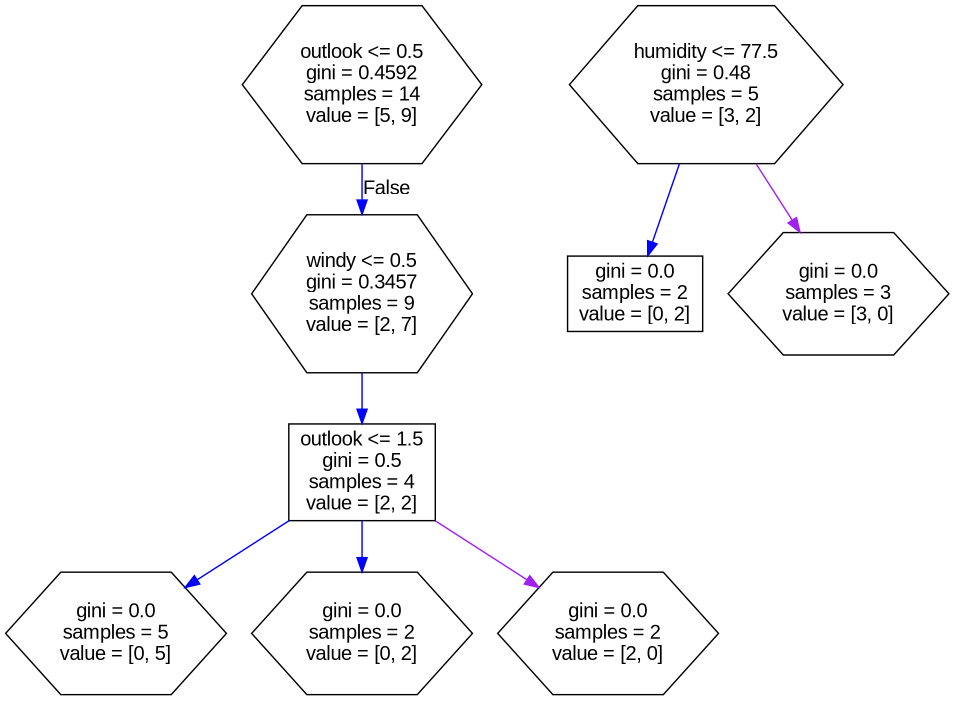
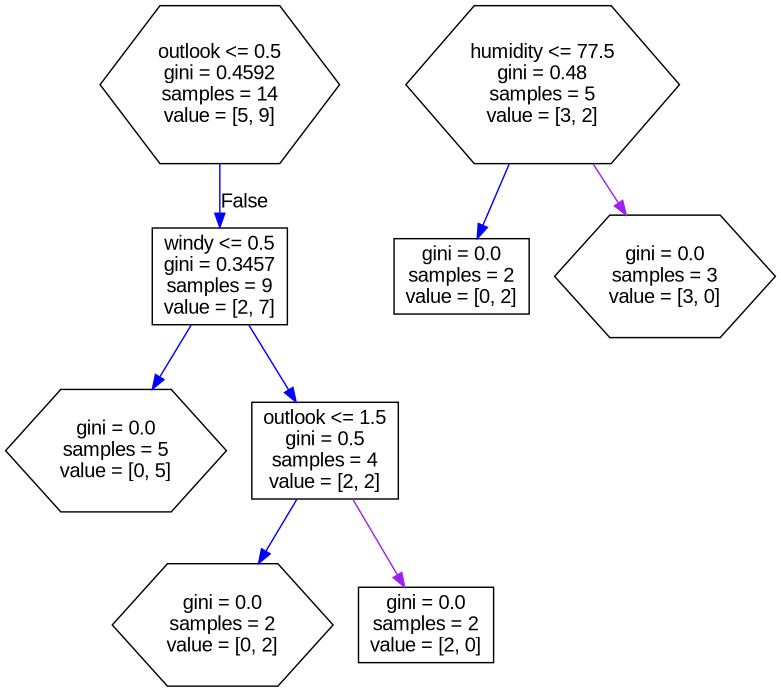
node "windy <= 0.5 gini = 0.3457 samples = 9 value = [2, 7]": shape hexagon -> box
edge "outlook <= 1.5 gini = 0.5 samples = 4 value = [2, 2]" -> "gini = 0.0 samples = 5 value = [0, 5]": now "windy <= 0.5 gini = 0.3457 samples = 9 value = [2, 7]" -> "gini = 0.0 samples = 5 value = [0, 5]"
node "gini = 0.0 samples = 2 value = [2, 0]": shape hexagon -> box
